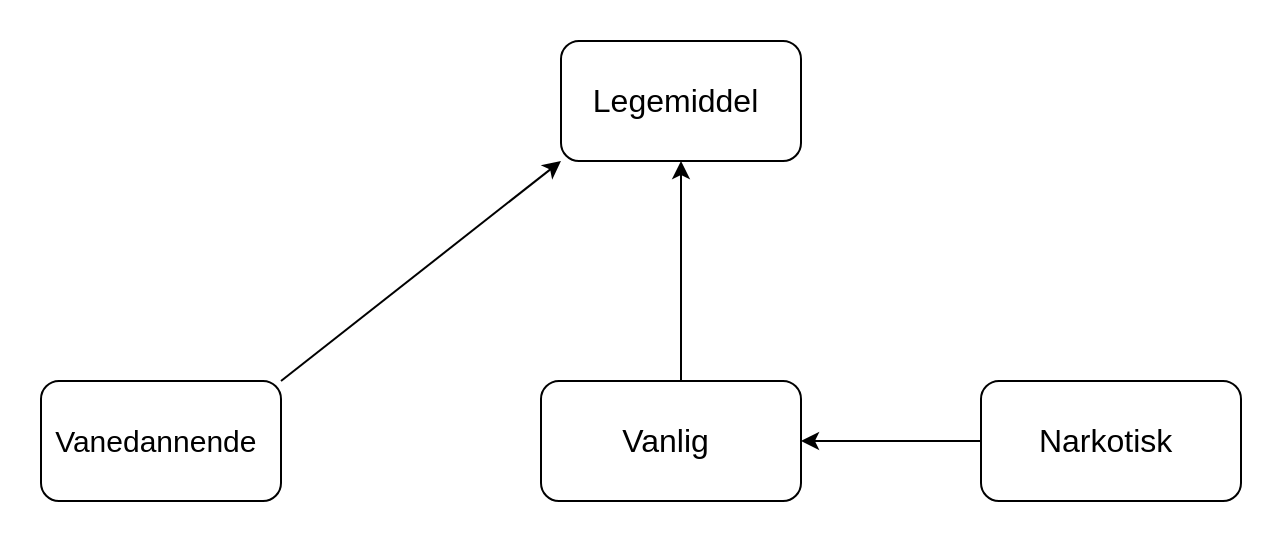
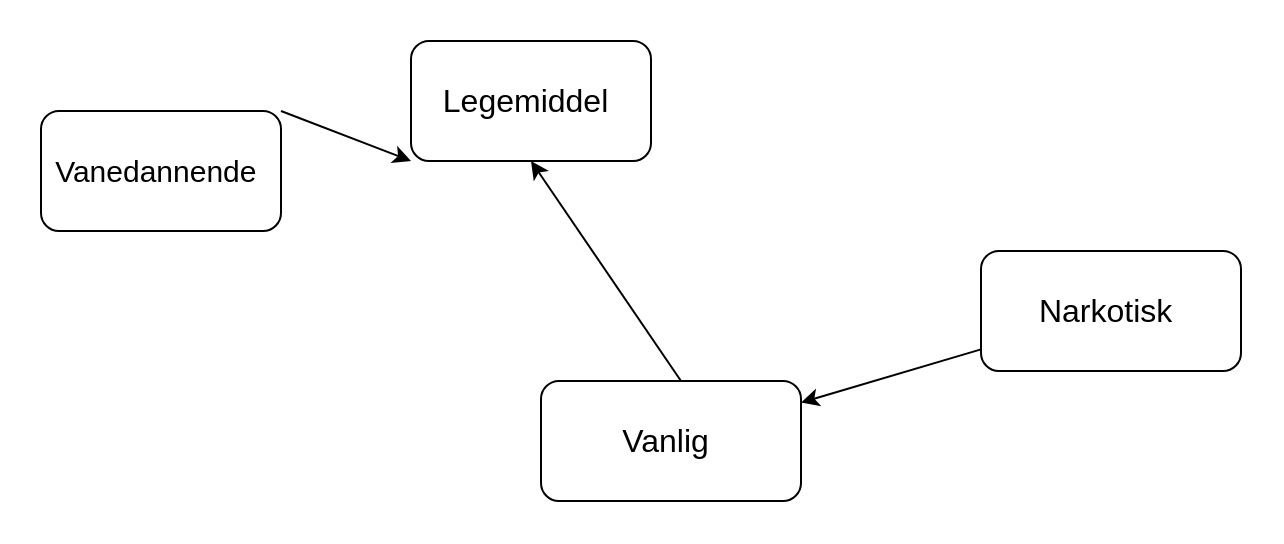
node "Legemiddel": moved (681, 101) -> (531, 101)
node "Vanedannende": moved (161, 441) -> (161, 171)
node "Narkotisk": moved (1111, 441) -> (1111, 311)
